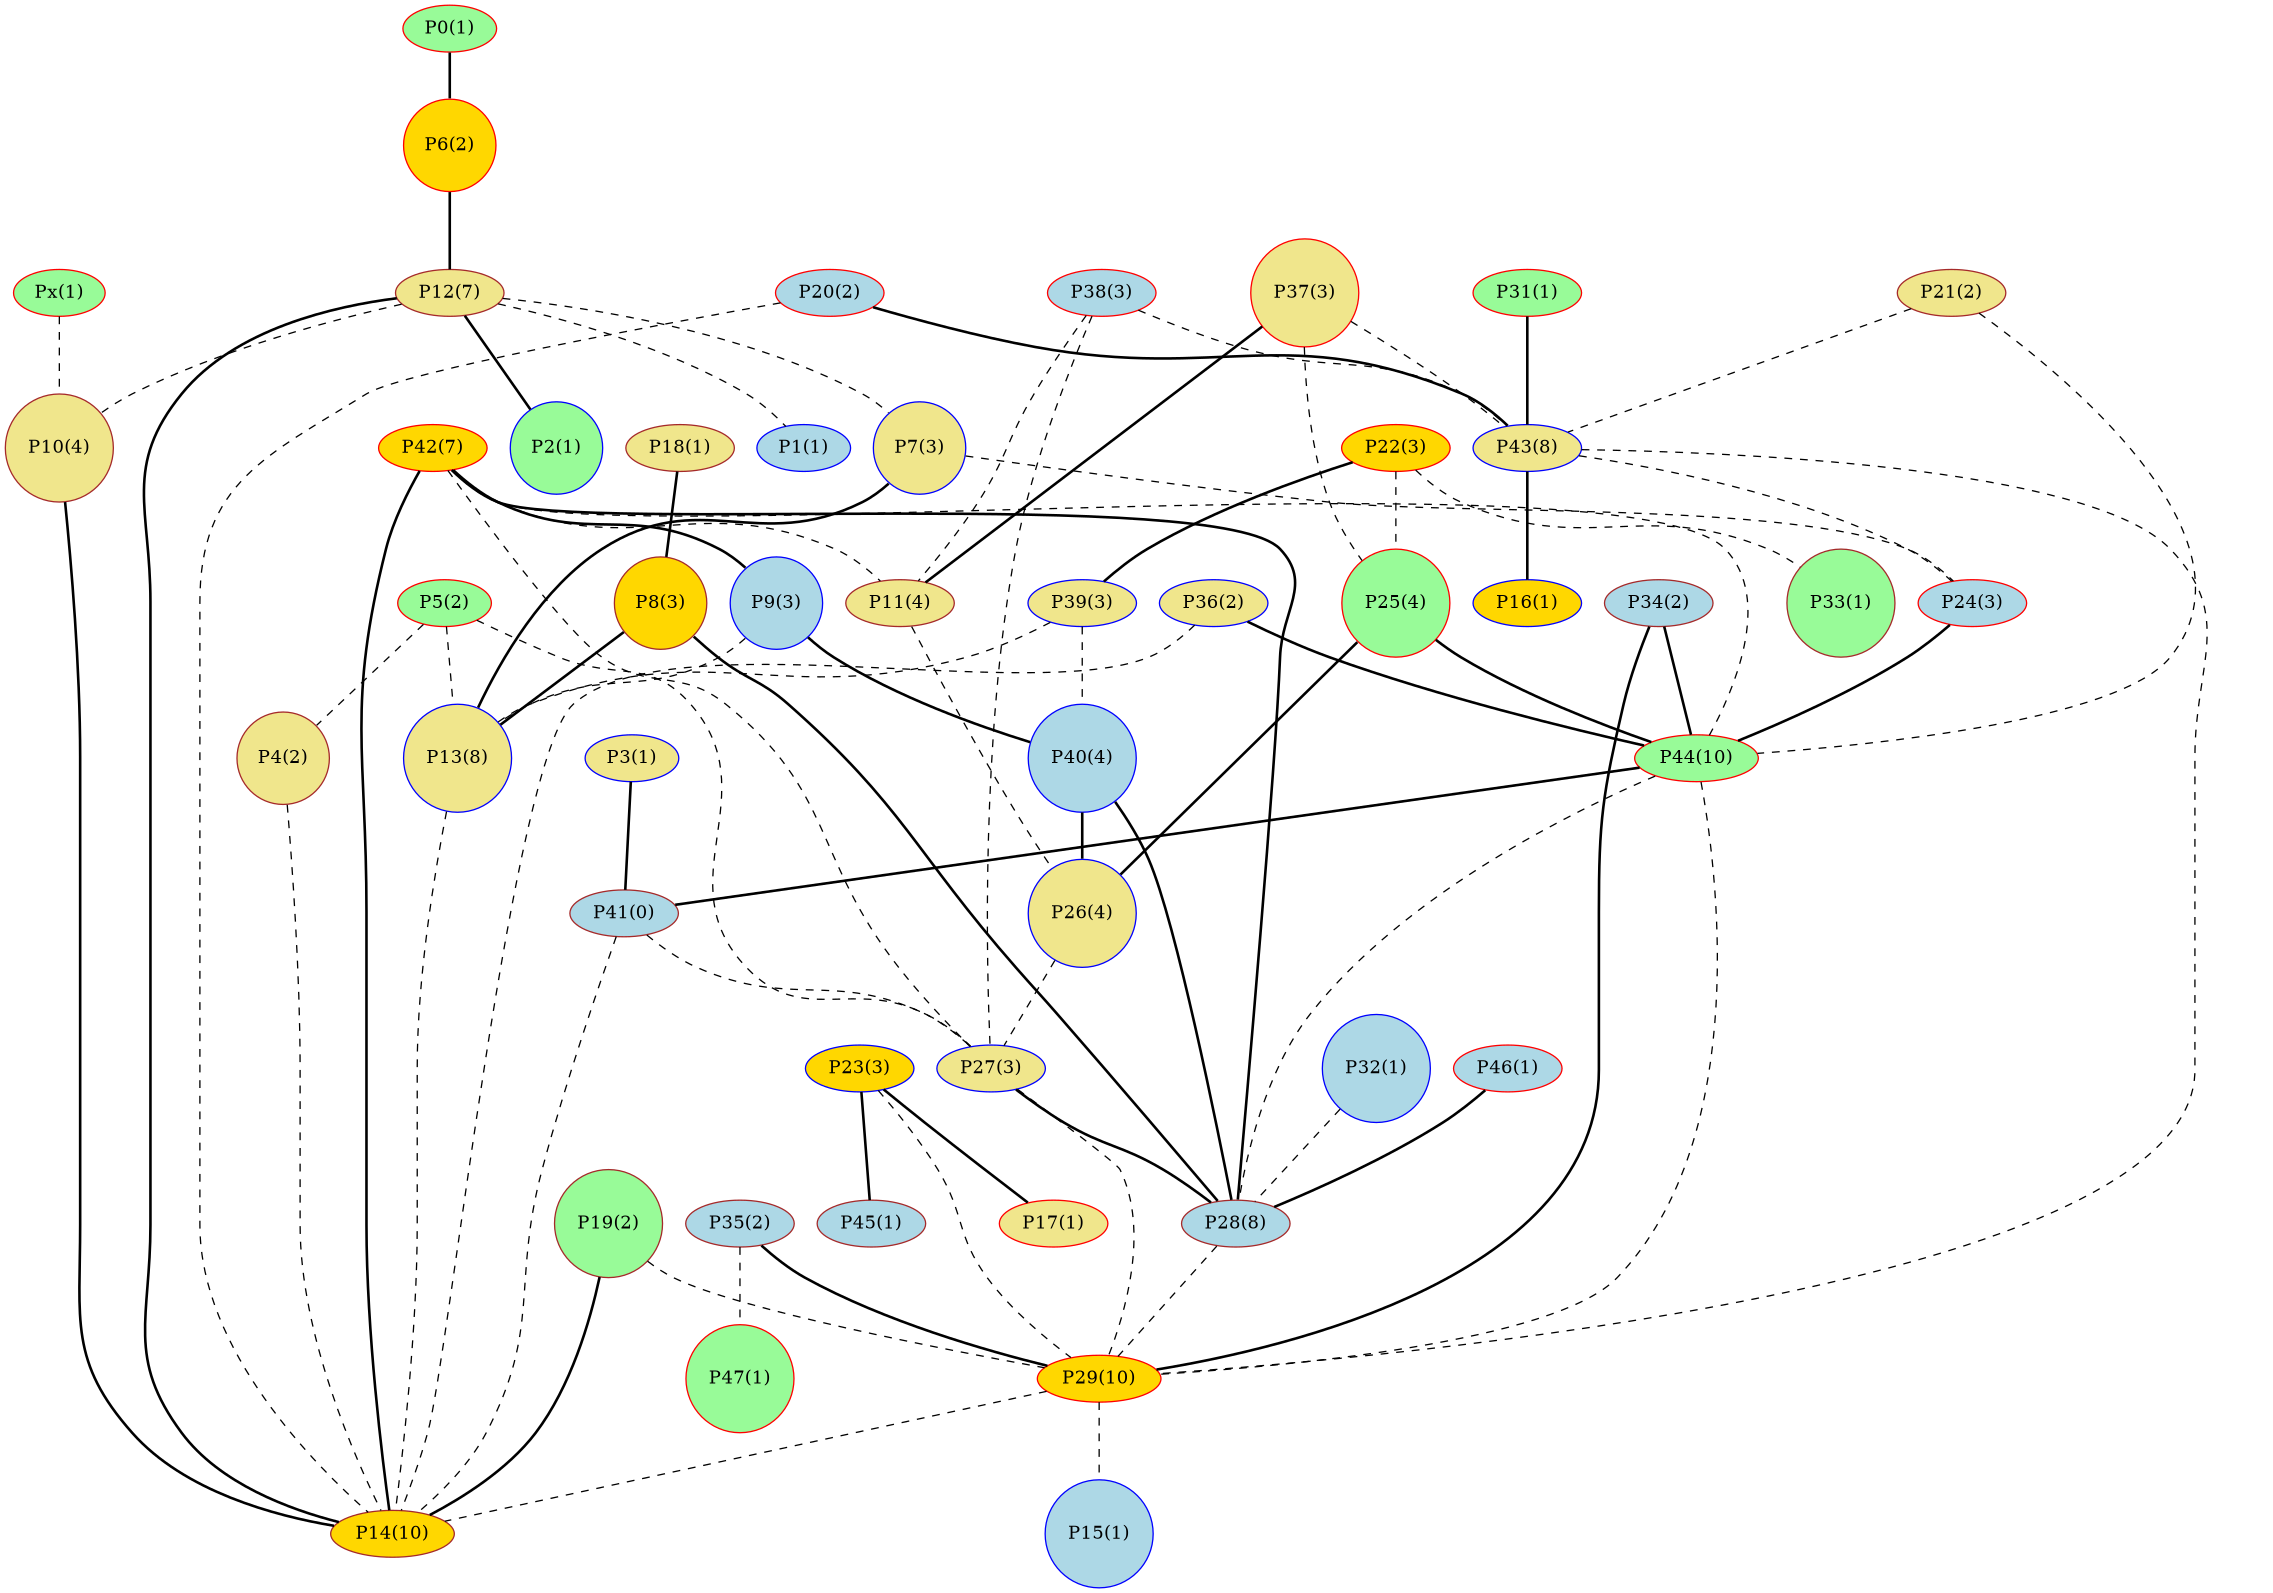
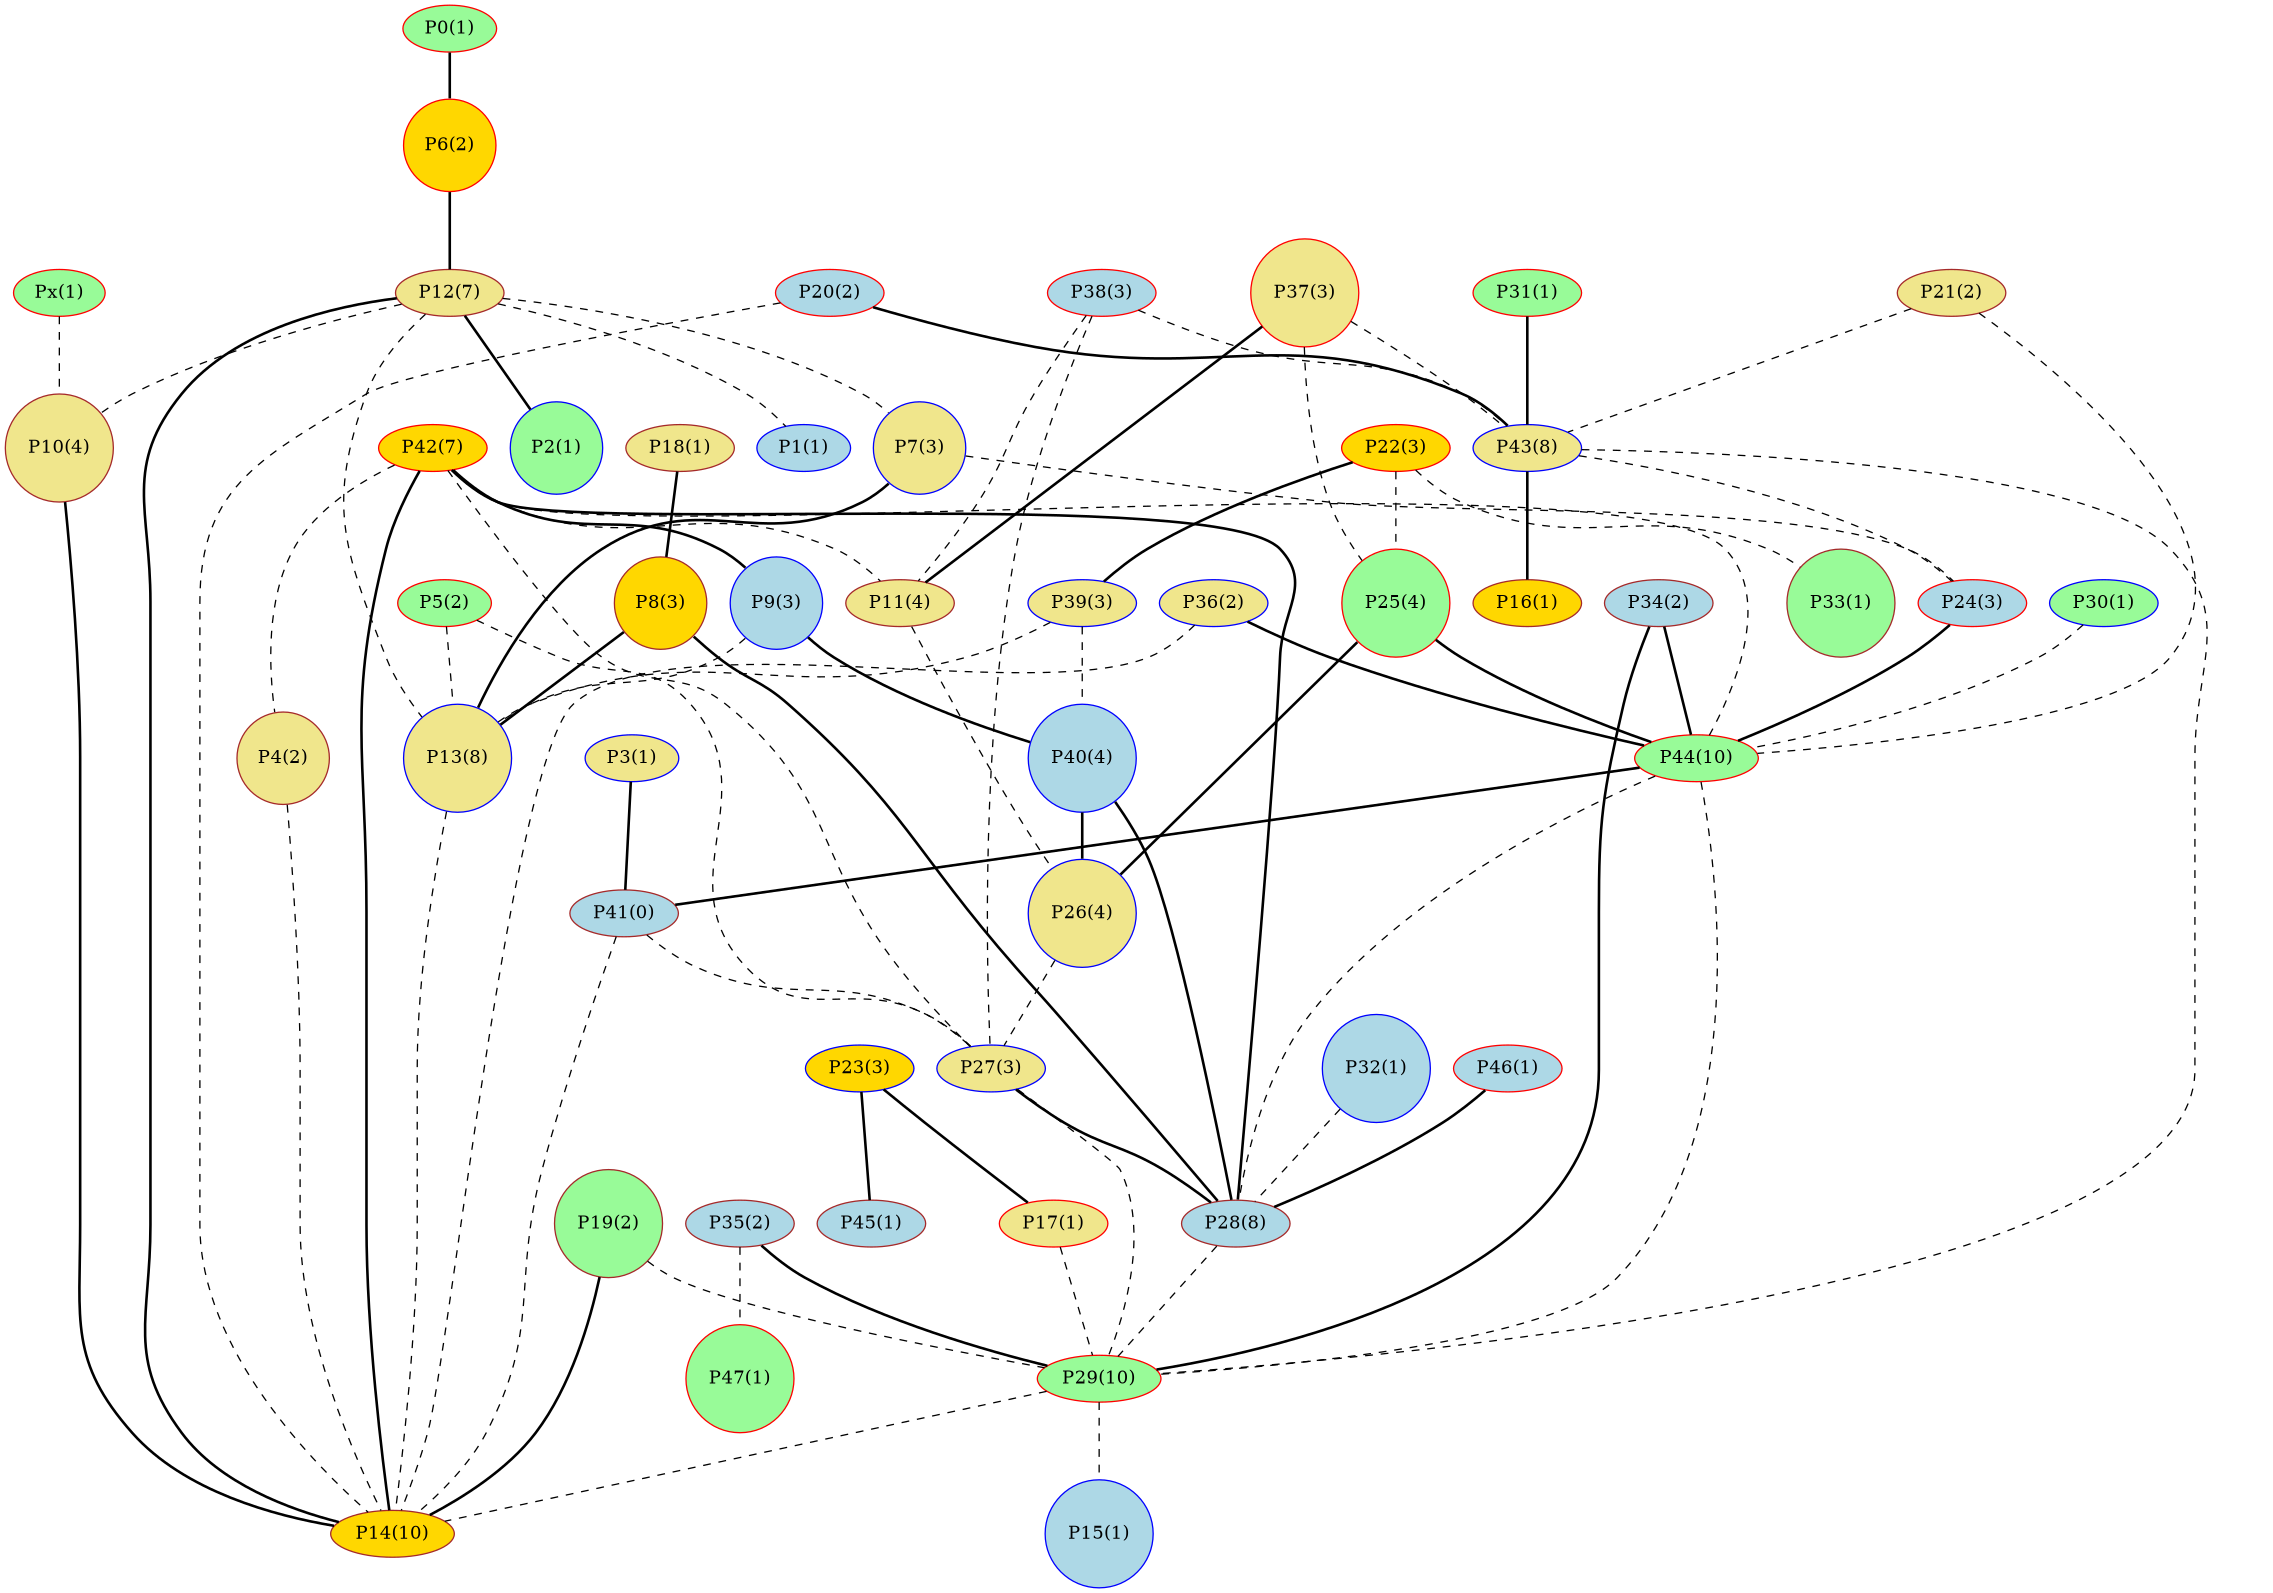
edge "P12(7)" -- "P13(8)": added
node "P16(1)": color blue -> brown
node "P30(1)": added
edge "P5(2)" -- "P4(2)": now "P42(7)" -- "P4(2)"
edge "P23(3)" -- "P29(10)": now "P17(1)" -- "P29(10)"
node "P29(10)": fillcolor gold -> palegreen
